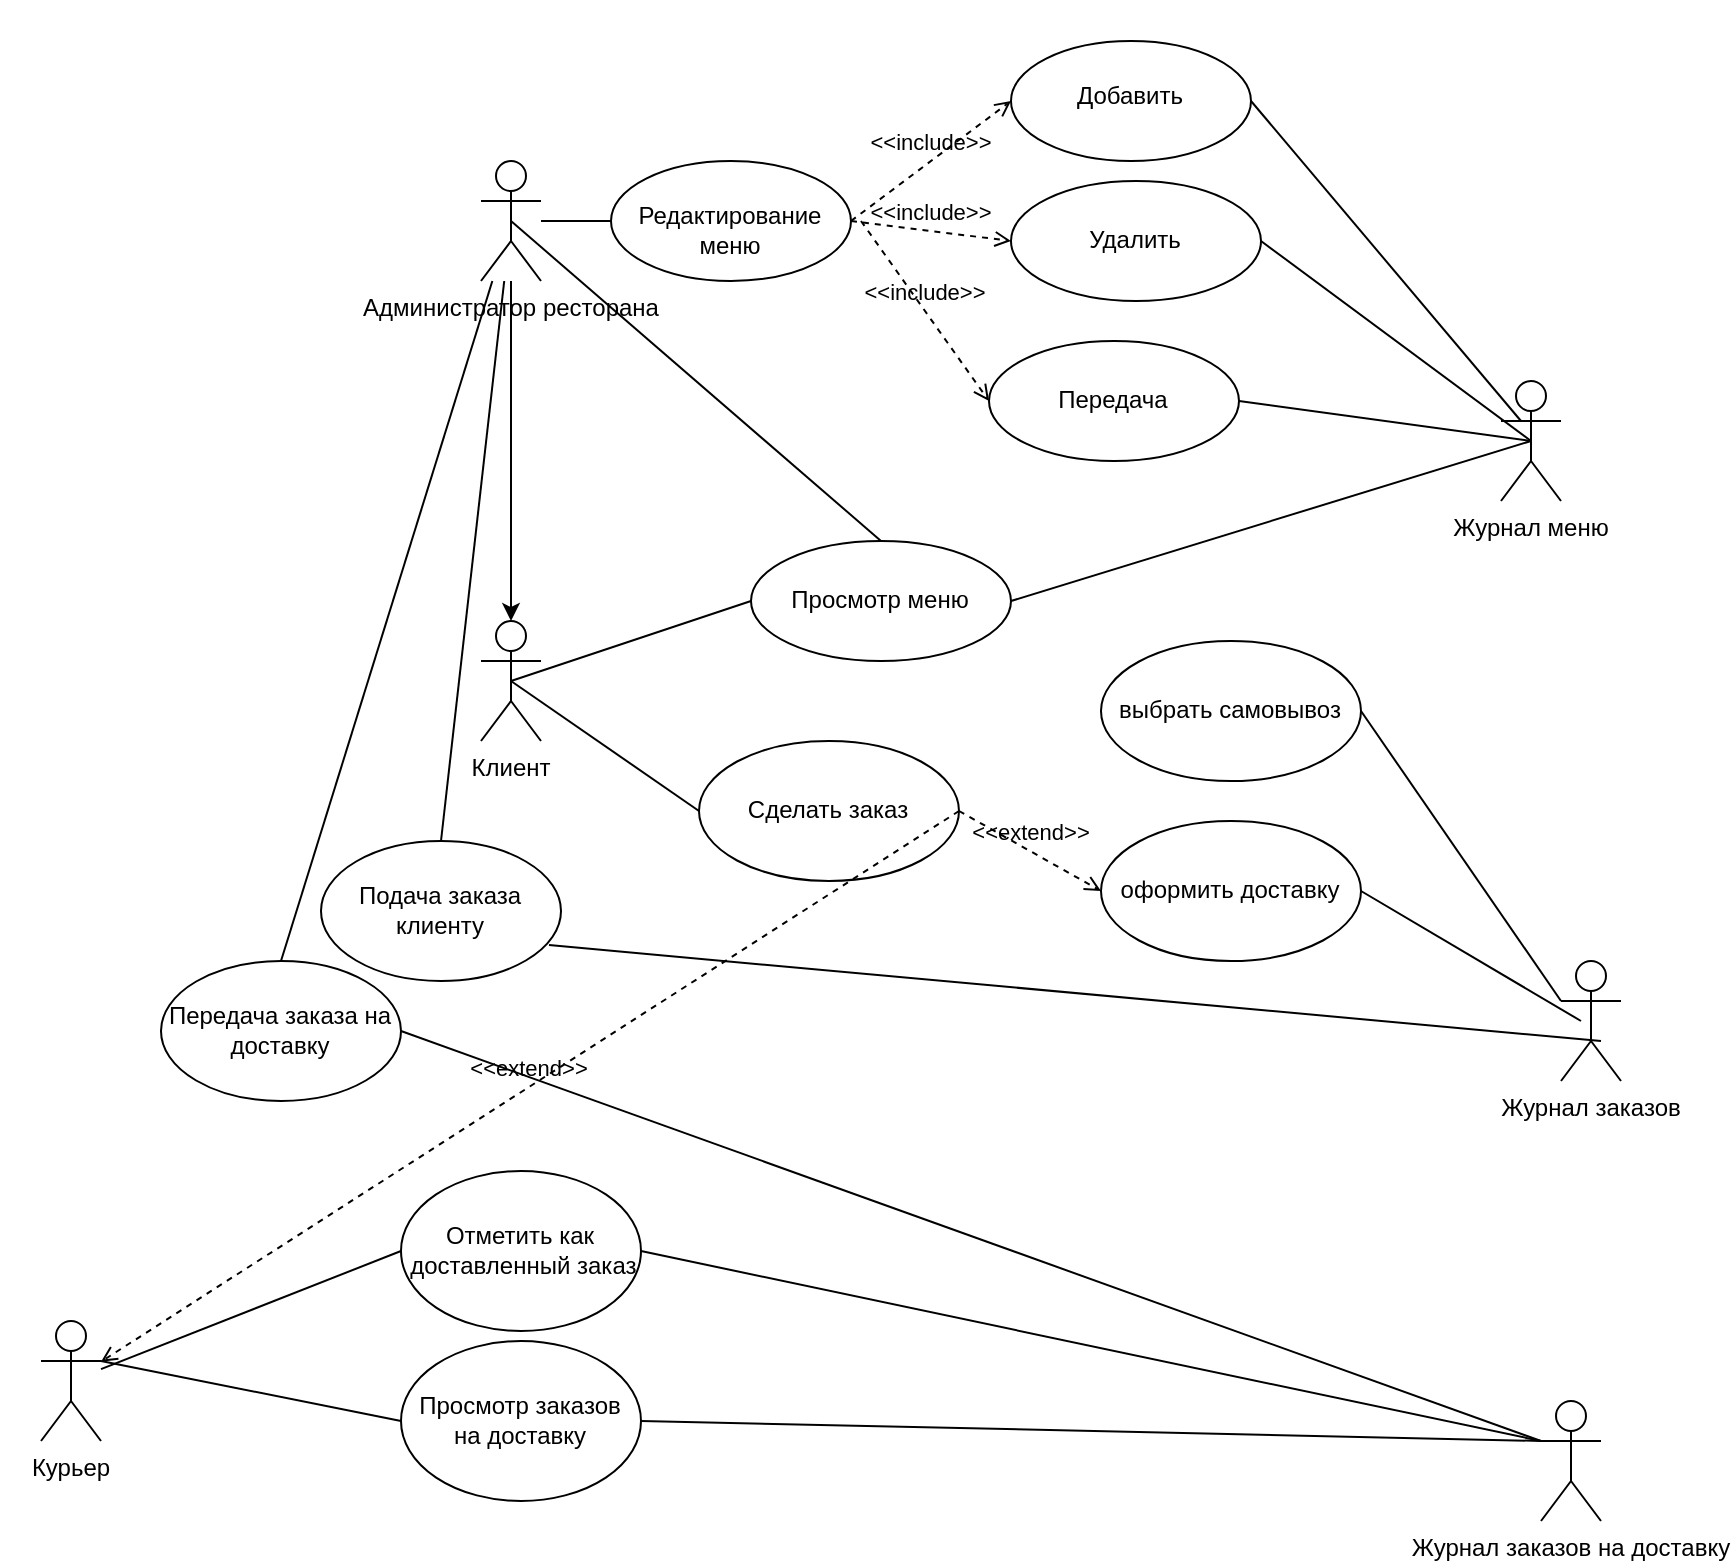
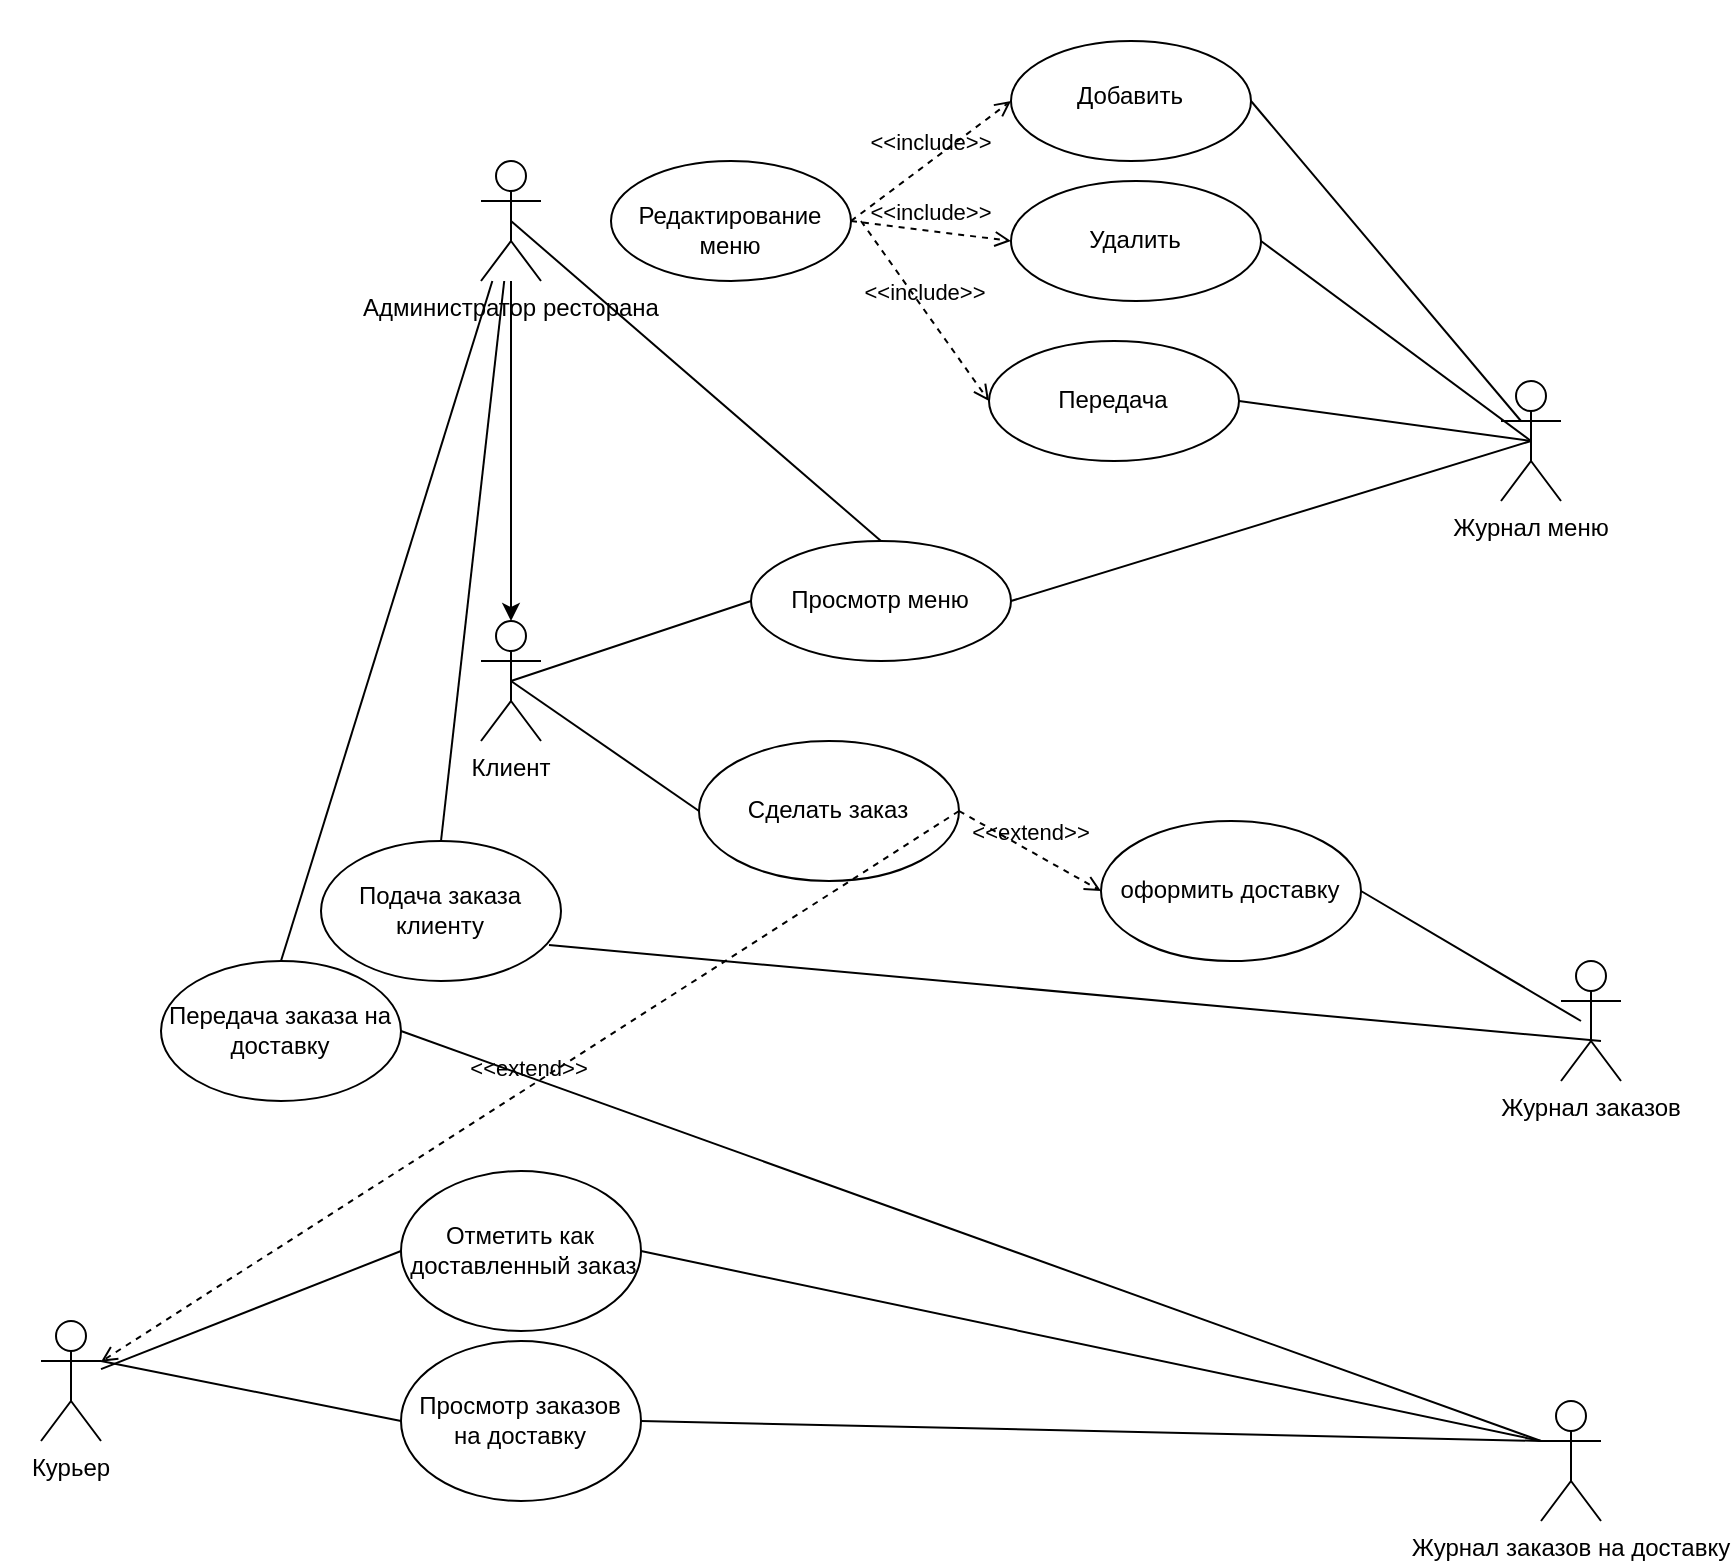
edge "Администратор ресторана" -- "Редактирование меню": removed
node "выбрать самовывоз": removed
edge "выбрать самовывоз" -- "Журнал заказов": removed
